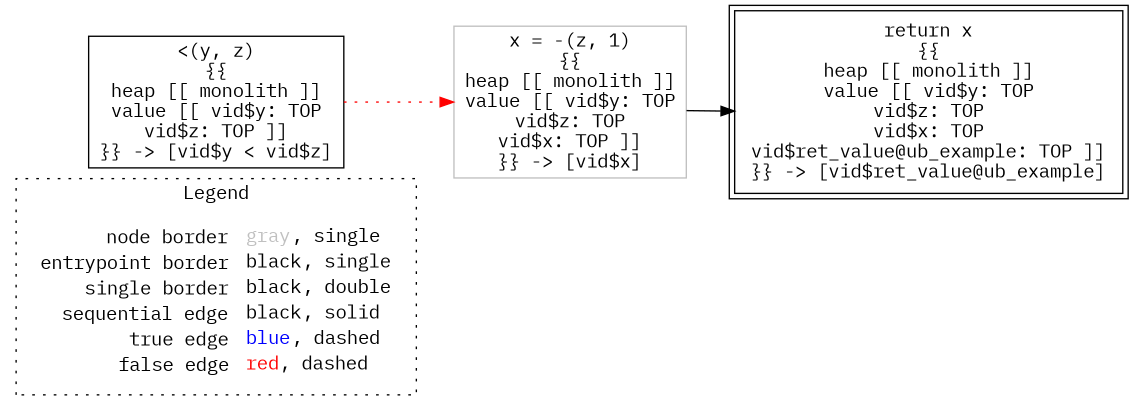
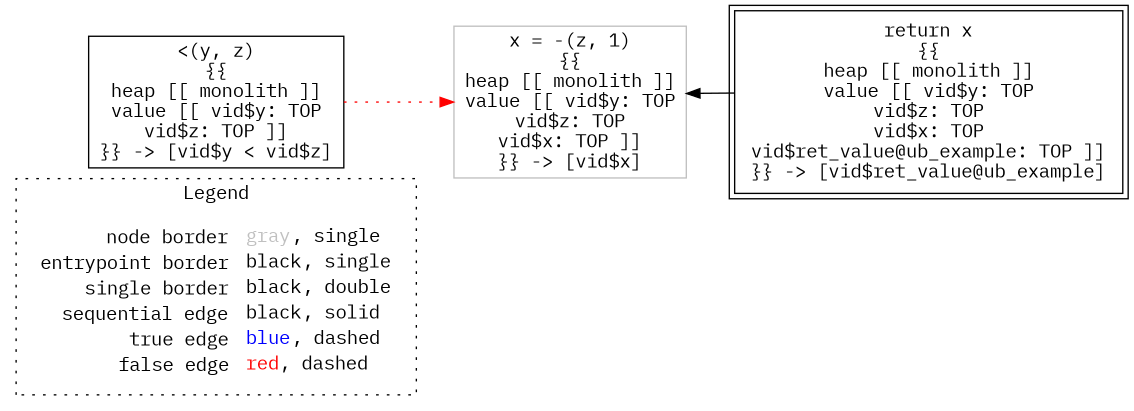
edge "x = -(z, 1)" -> "return x": reversed
